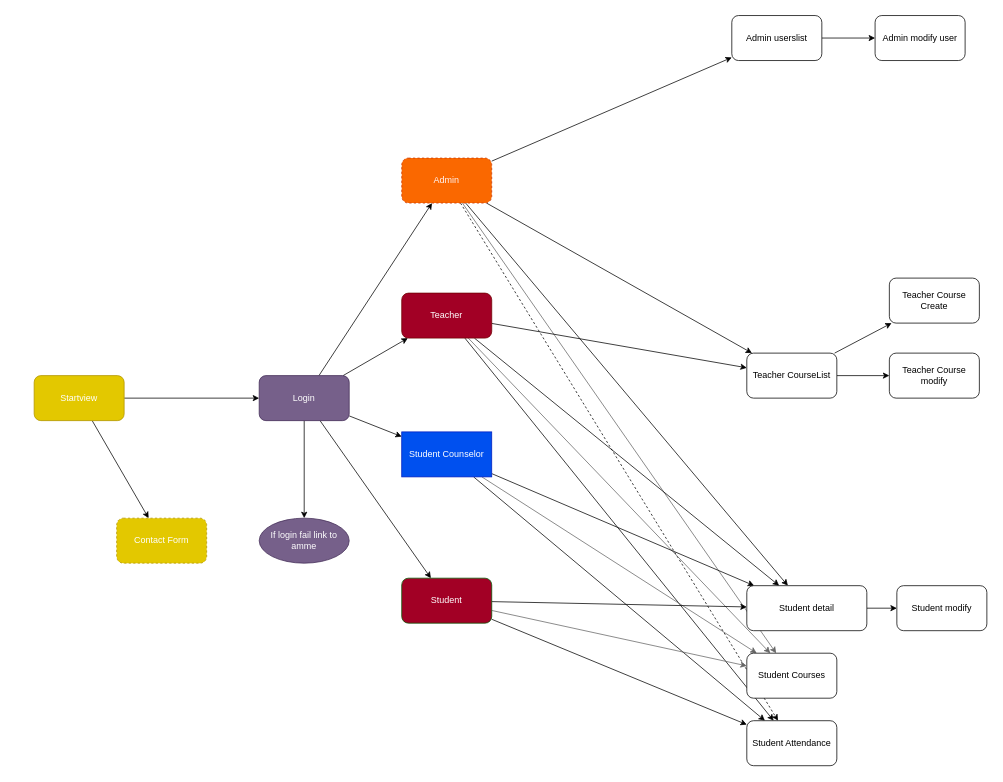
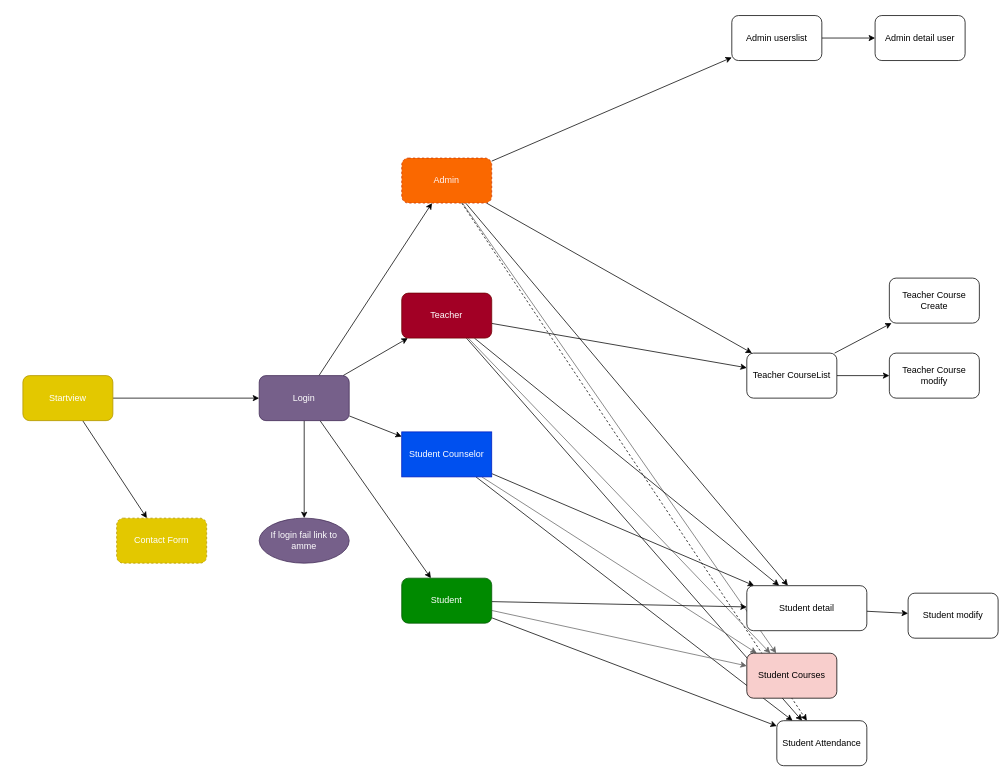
node "Admin modify user": label "Admin modify user" -> "Admin detail user"
node "Startview": moved (79, 398) -> (68, 398)
node "Student": fillcolor #a20025 -> #008a00
node "Student modify": moved (942, 608) -> (953, 615)
node "Student Courses": fillcolor #ffffff -> #f8cecc
node "Student Attendance": moved (792, 743) -> (822, 743)
